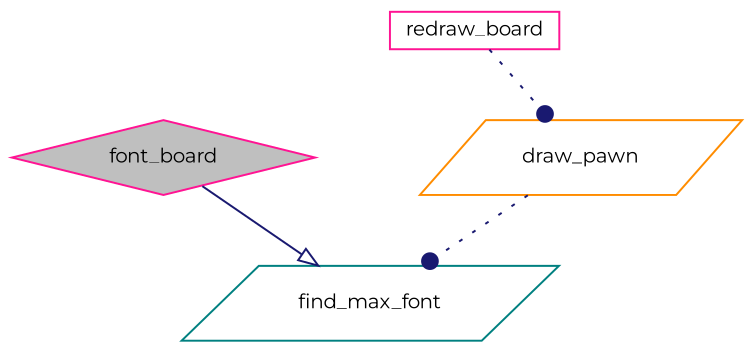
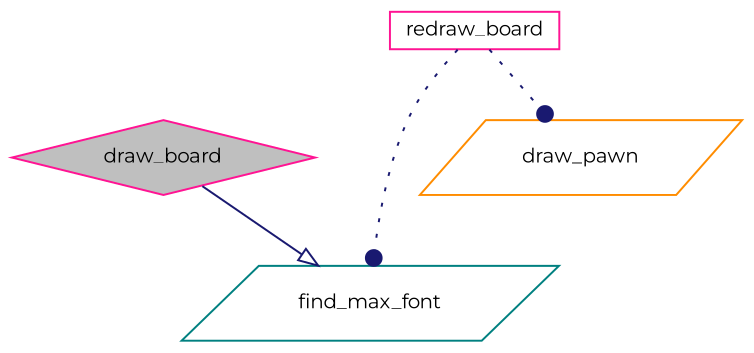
node "font_board": label "font_board" -> "draw_board"
edge "draw_pawn" -> "find_max_font": now "redraw_board" -> "find_max_font"
